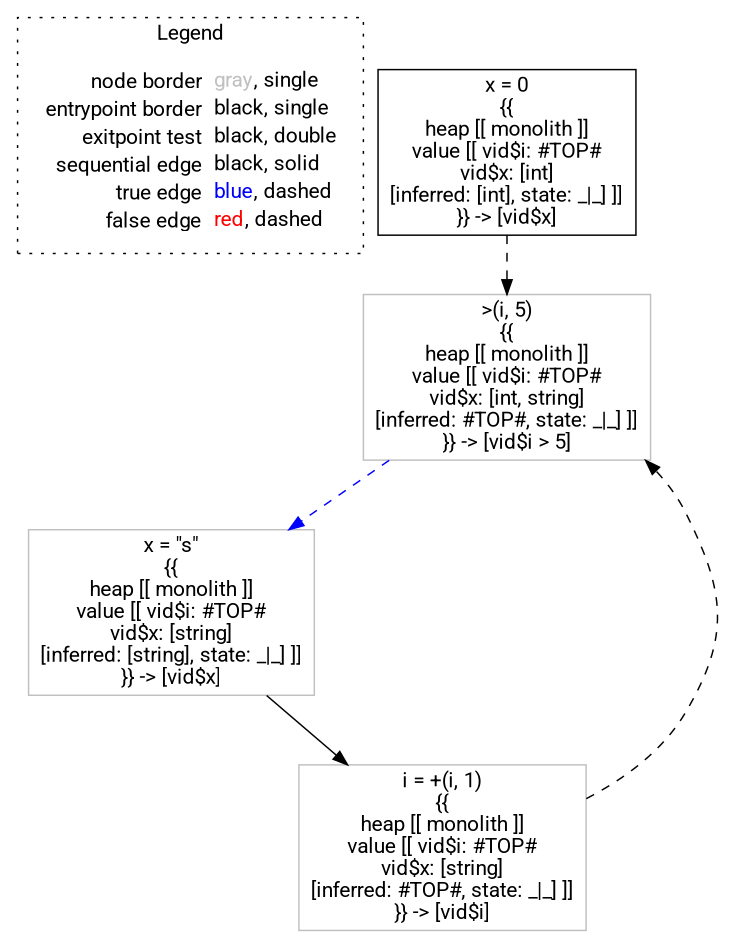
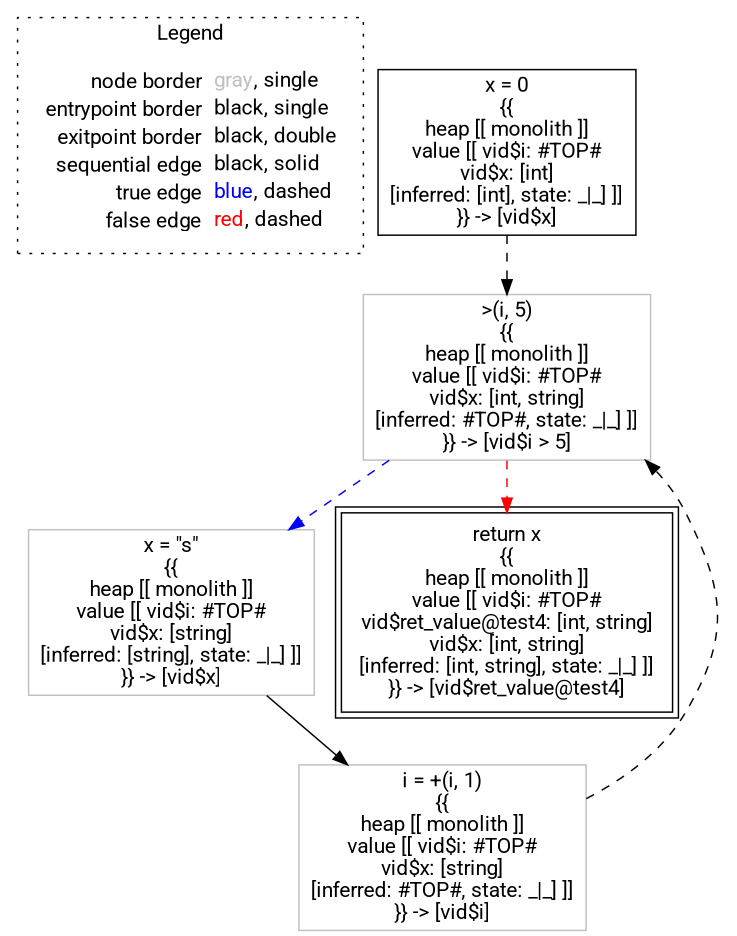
node "node border": text "exitpoint test" -> "exitpoint border"
node "return x": added
